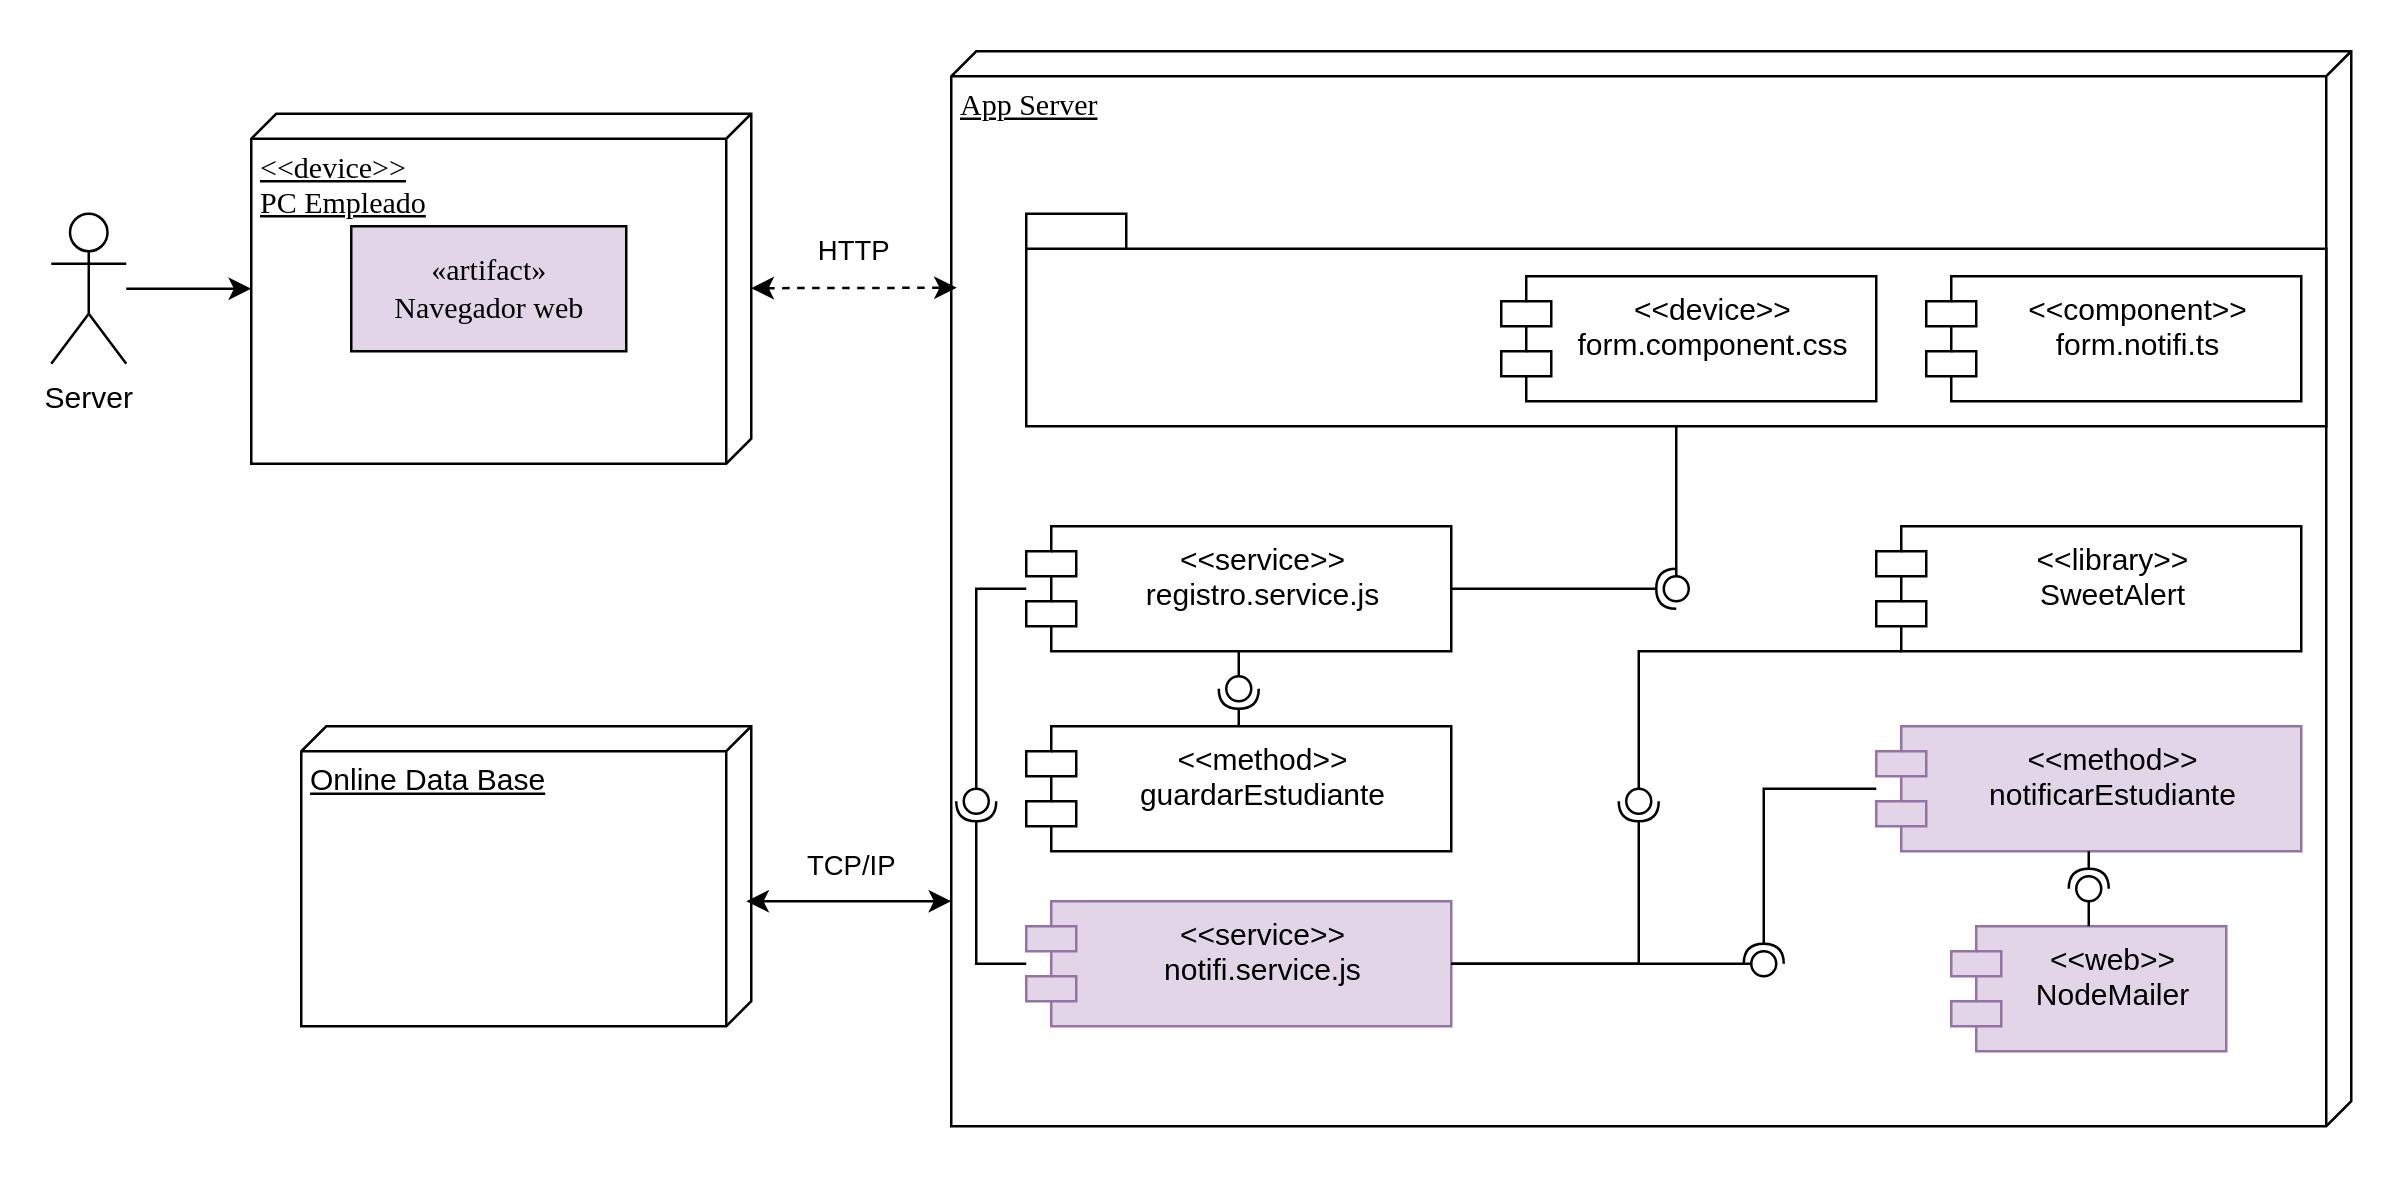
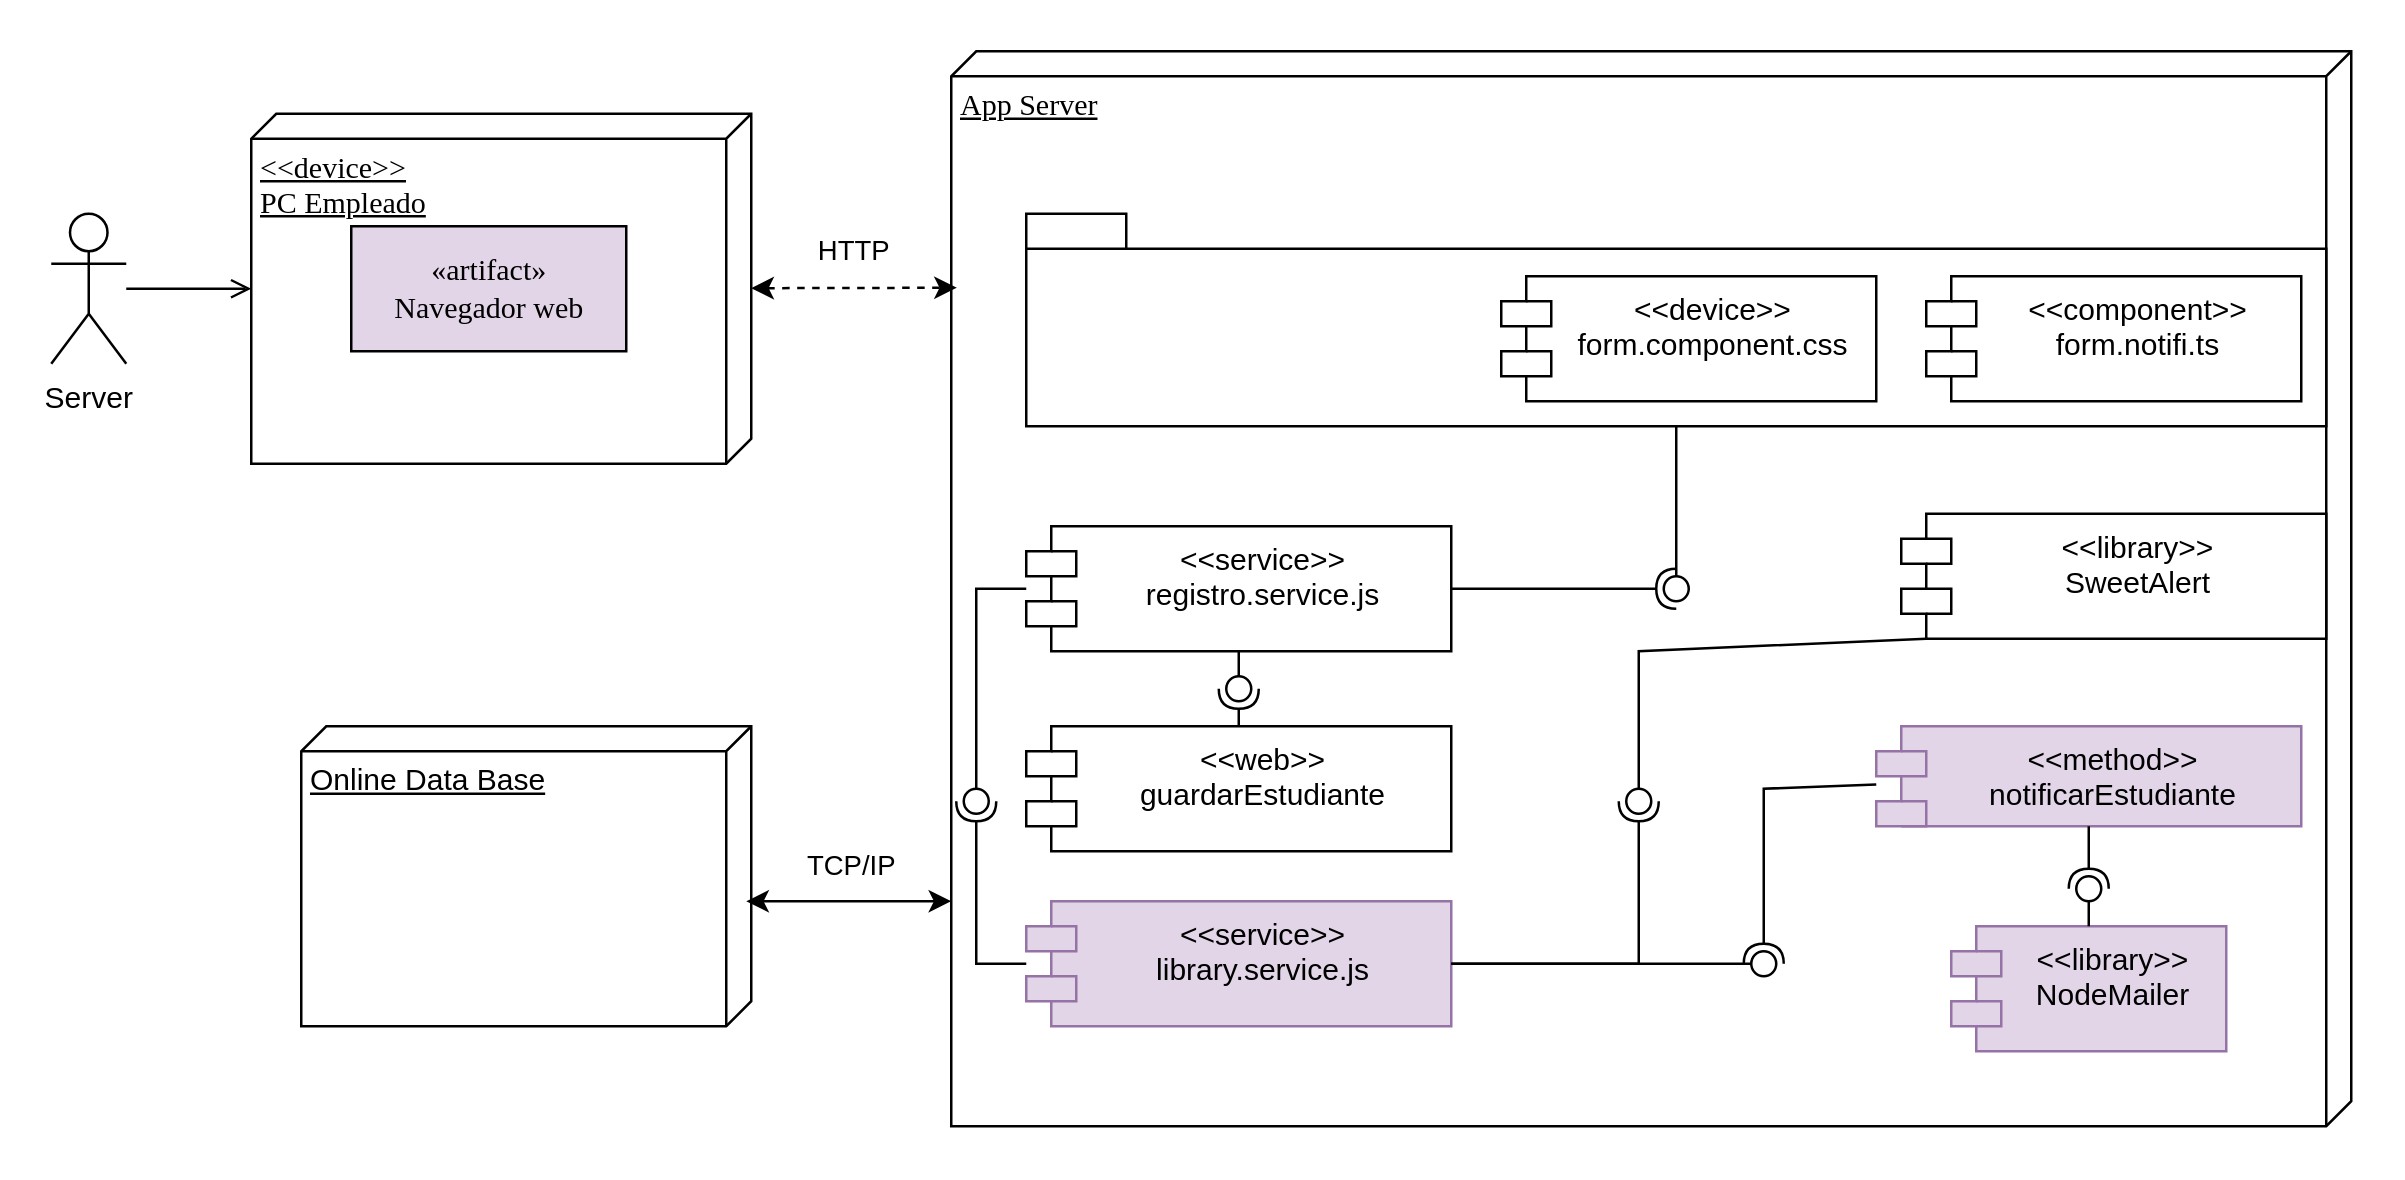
edge "Server" -> "<<device>> PC Empleado": arrowhead classic -> open
node "<<library>> SweetAlert": moved (2089, 589) -> (2114, 576)
node "<<method>> guardarEstudiante": label "<<method>> guardarEstudiante" -> "<<web>> guardarEstudiante"
node "<<method>> notificarEstudiante": size 425x125 -> 425x100
node "<<service>> notifi.service.js": label "<<service>> notifi.service.js" -> "<<service>> library.service.js"
node "<<web>> NodeMailer": label "<<web>> NodeMailer" -> "<<library>> NodeMailer"
